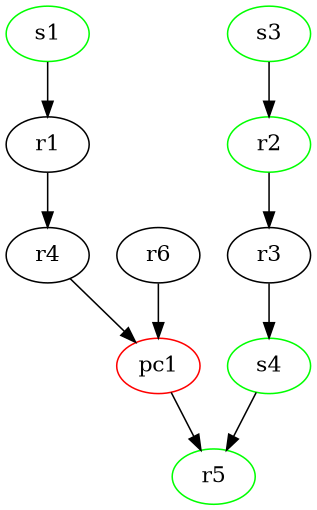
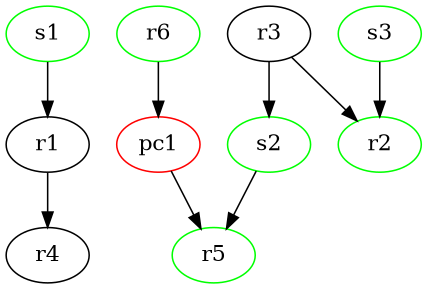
edge "r2" -> "r3": reversed
node "r6": color black -> green
edge "r4" -> "pc1": removed
node "s4": label "s4" -> "s2"
